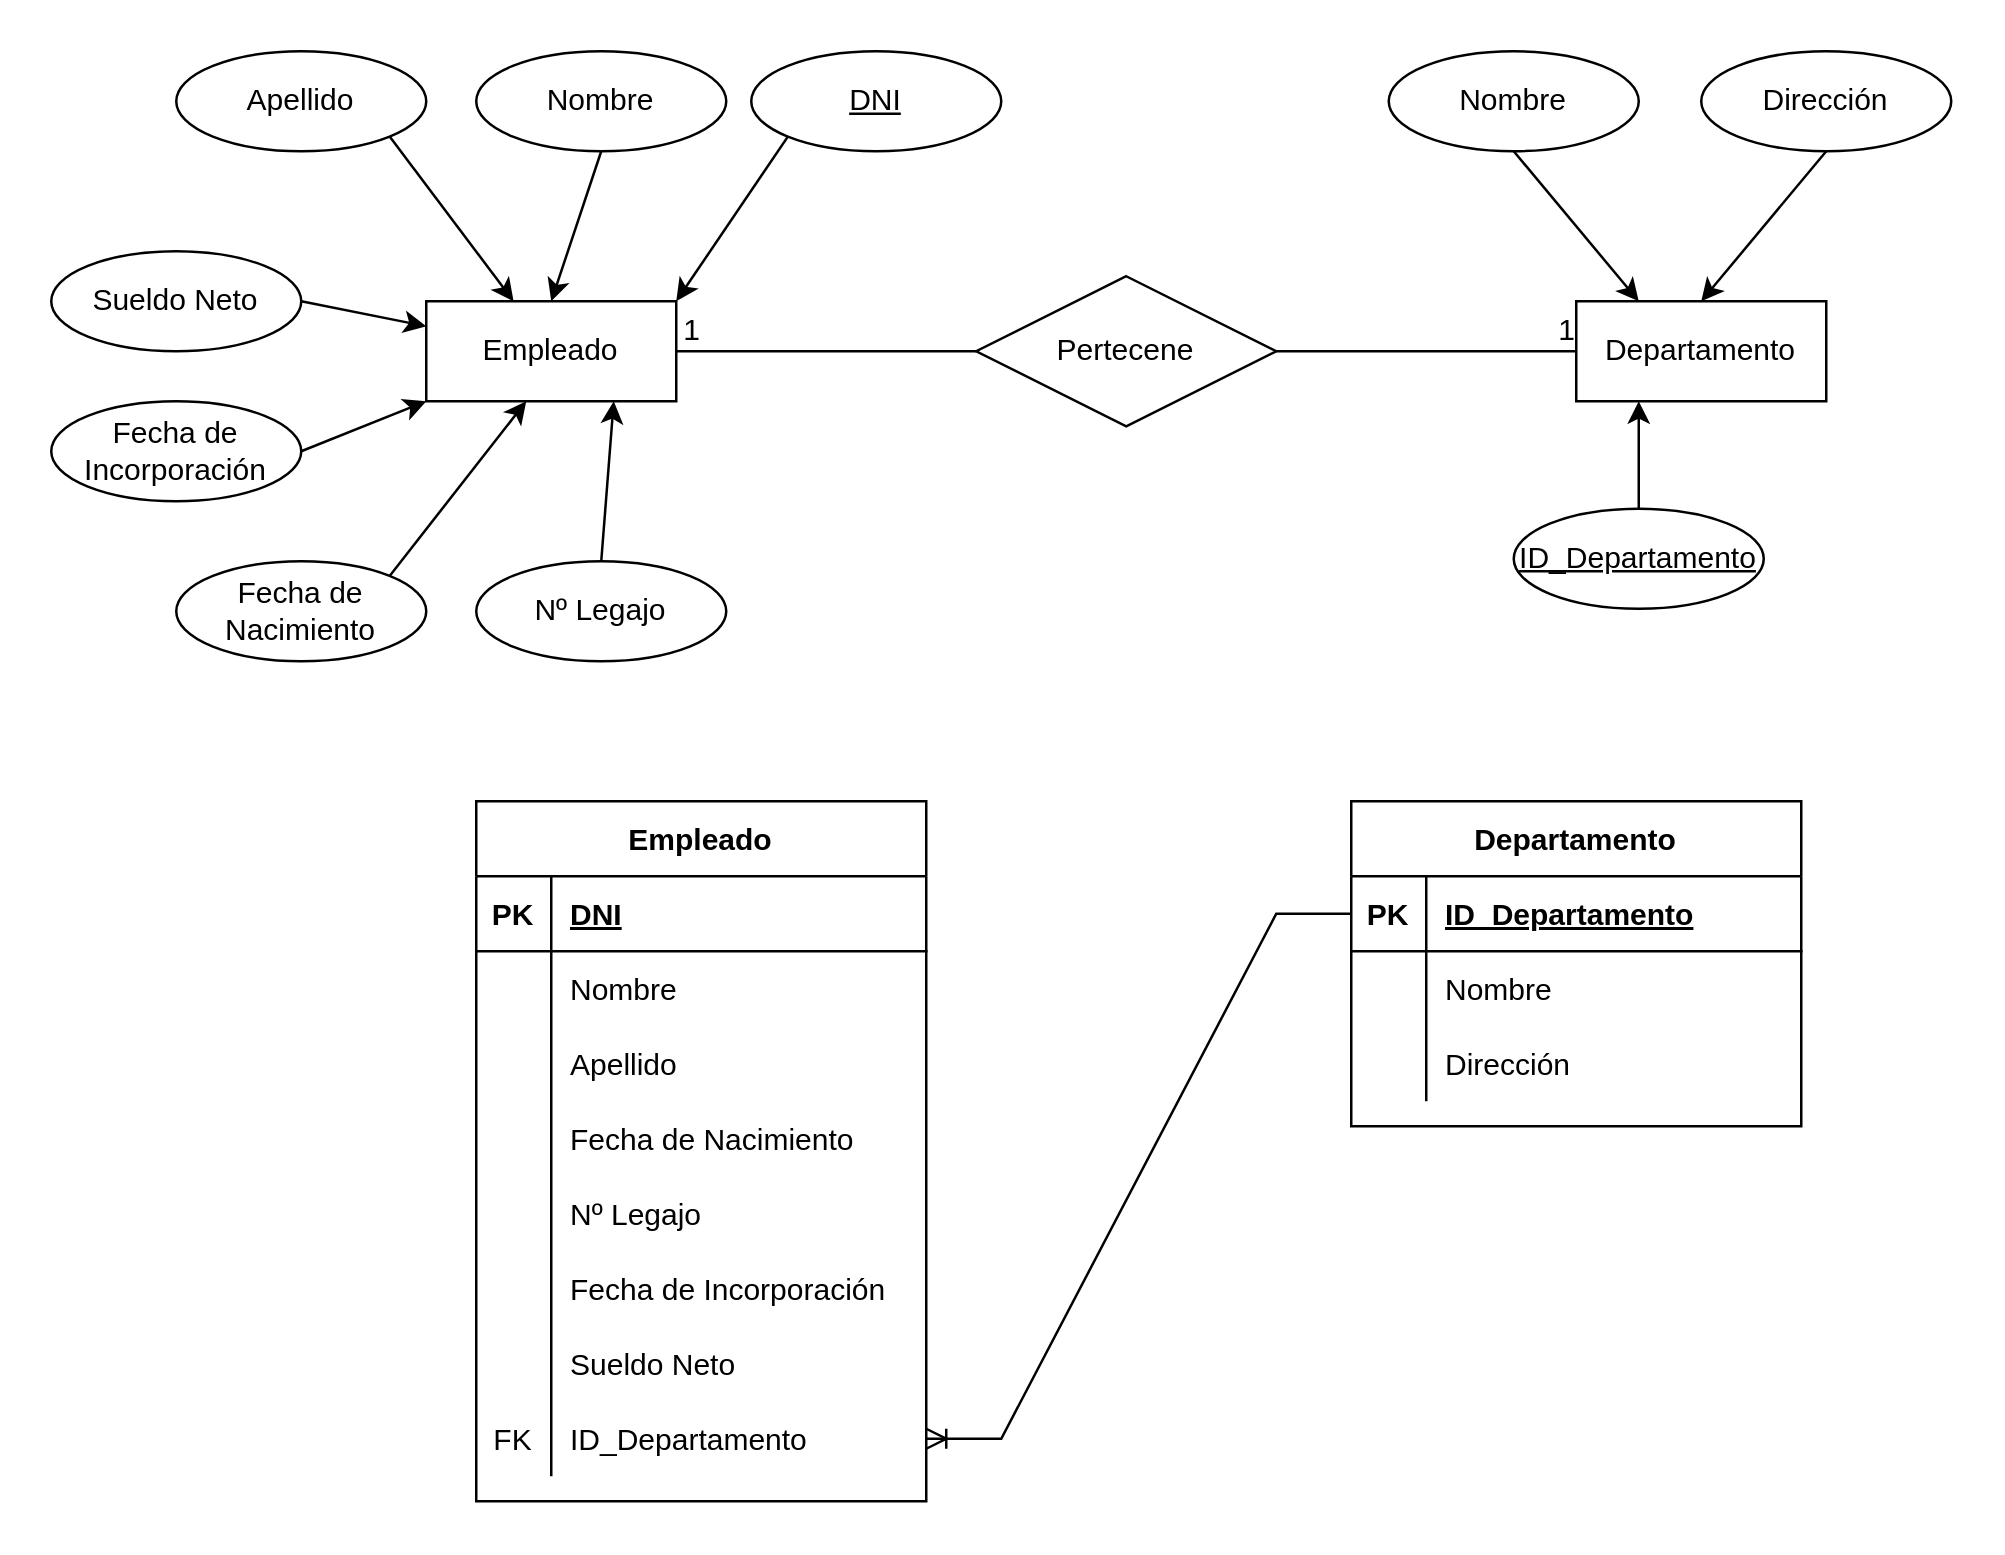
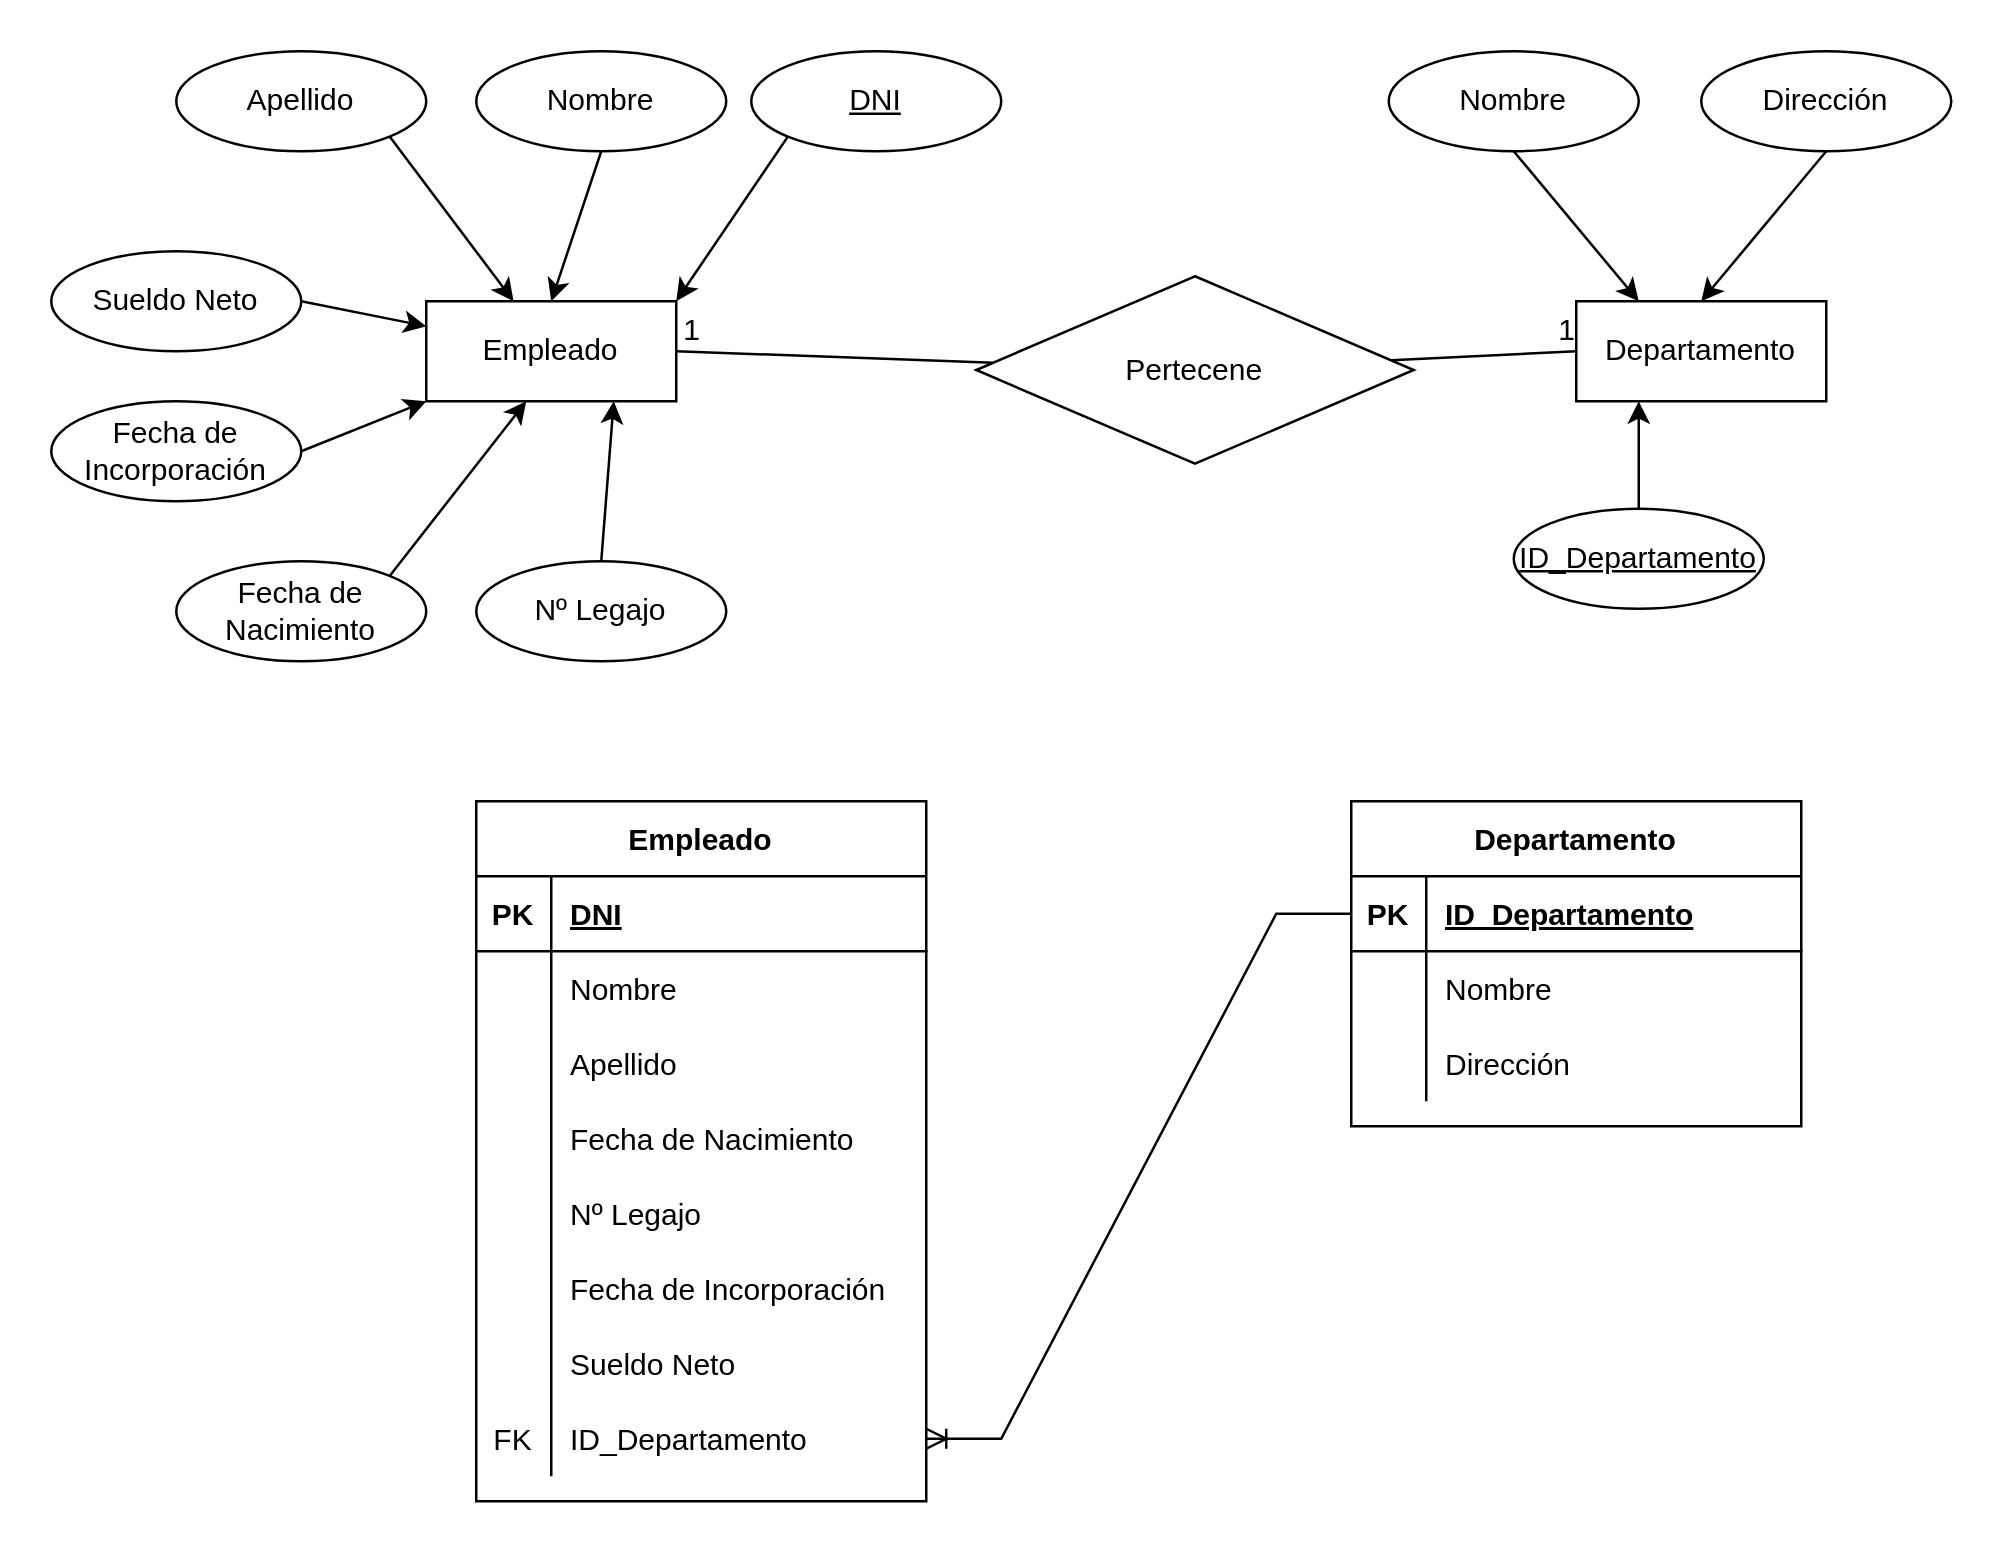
node "Pertecene": size 300x150 -> 438x188
